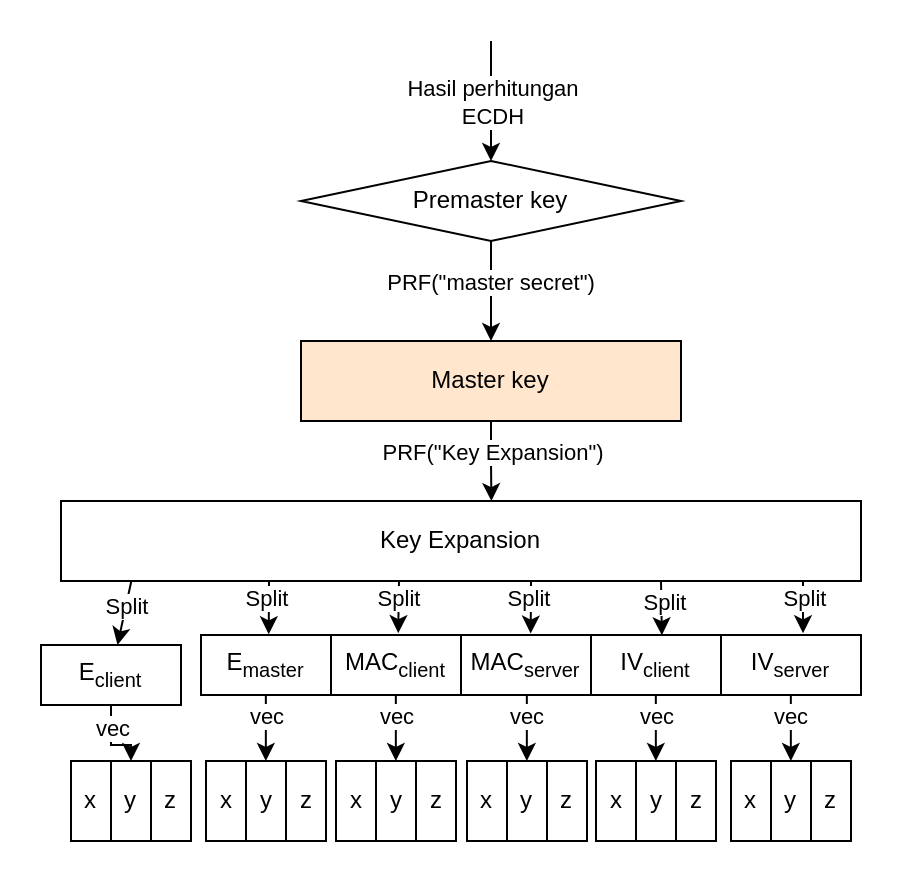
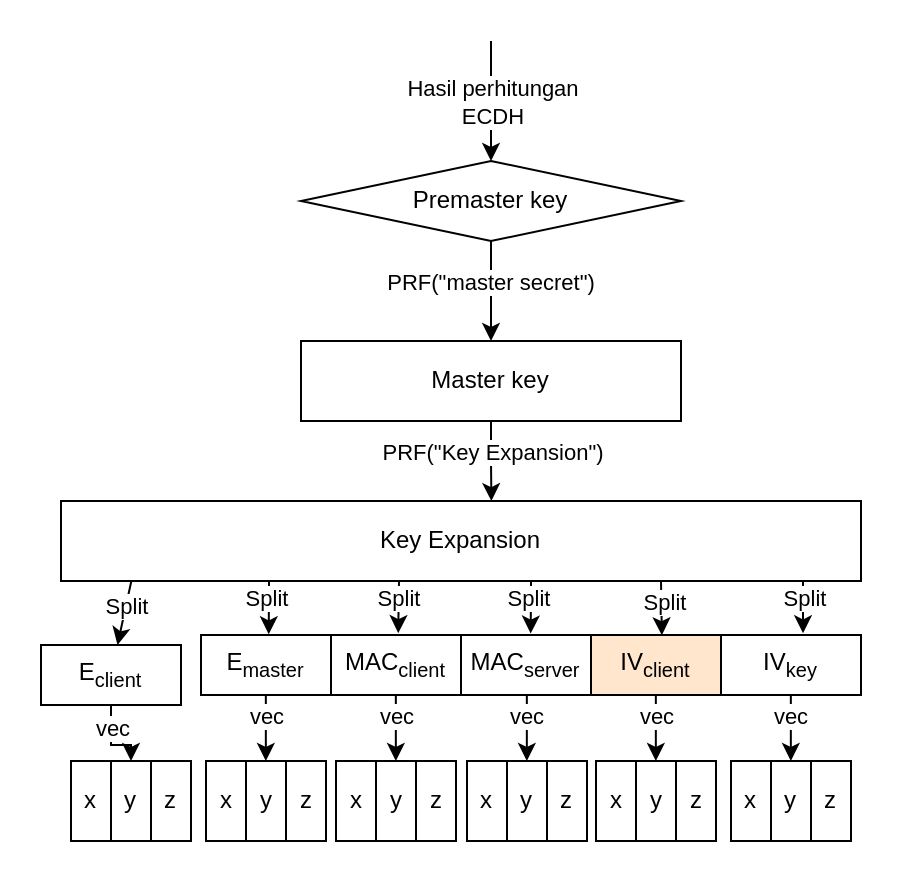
node "Master key": fillcolor #ffe6cc -> #ffffff
node "IVclient": fillcolor #ffffff -> #ffe6cc
node "IVserver": label "IVserver" -> "IVkey"
